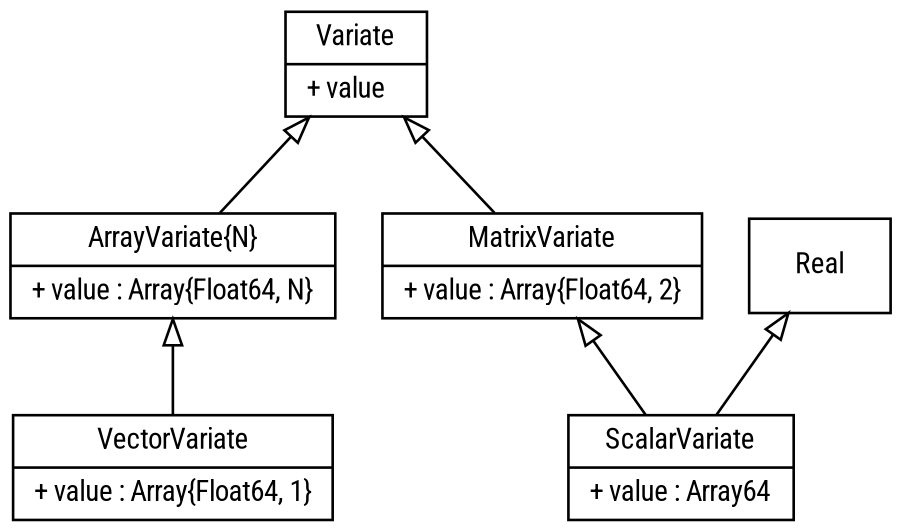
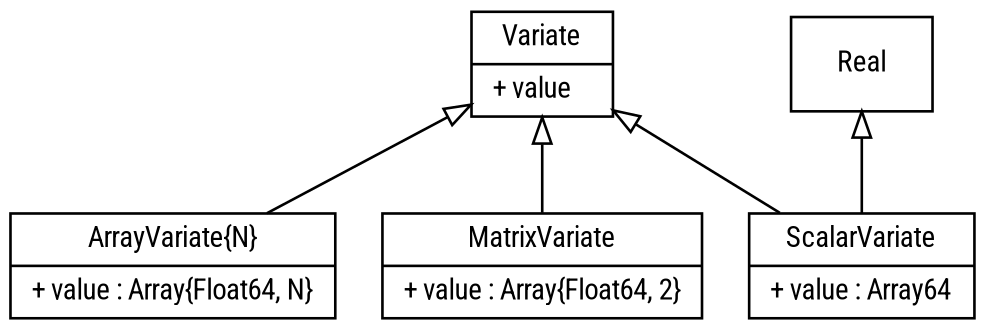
edge "ScalarVariate" -> "MatrixVariate": now "ScalarVariate" -> "Variate"
node "VectorVariate": removed
